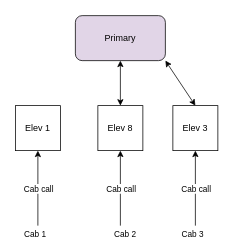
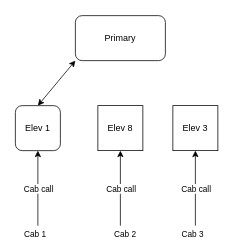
node "Primary": fillcolor #e1d5e7 -> #ffffff
edge "Primary" -- "Elev 1": added
edge "Primary" -- "Elev 8": removed
edge "Primary" -- "Elev 3": removed
node "Elev 1": shape rectangle -> rounded rectangle
